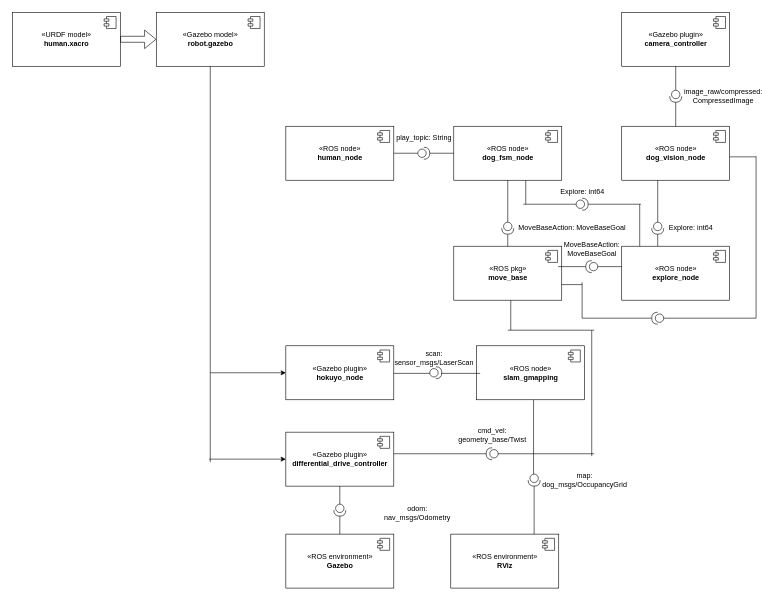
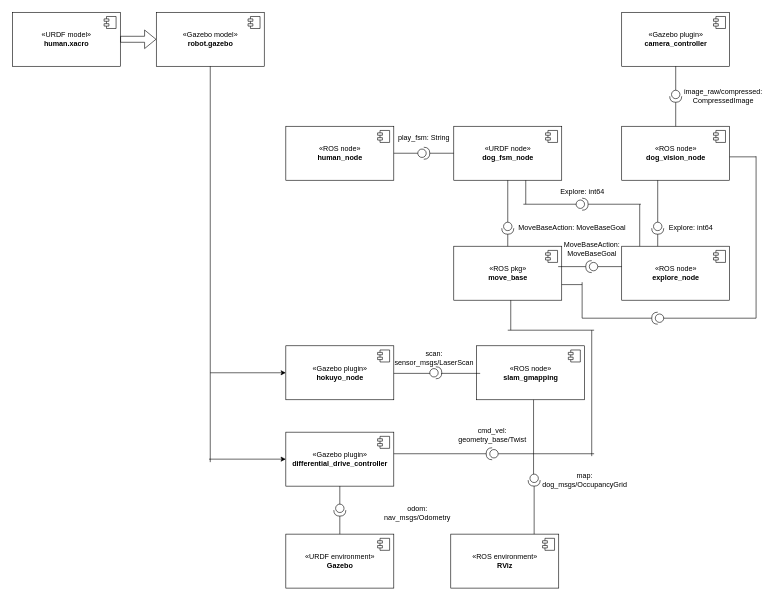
node "play_topic: String": label "play_topic: String" -> "play_fsm: String"
node "«ROS node» dog_fsm_node": label "«ROS node» dog_fsm_node" -> "«URDF node» dog_fsm_node"
node "«ROS environment» Gazebo": label "«ROS environment» Gazebo" -> "«URDF environment» Gazebo"
